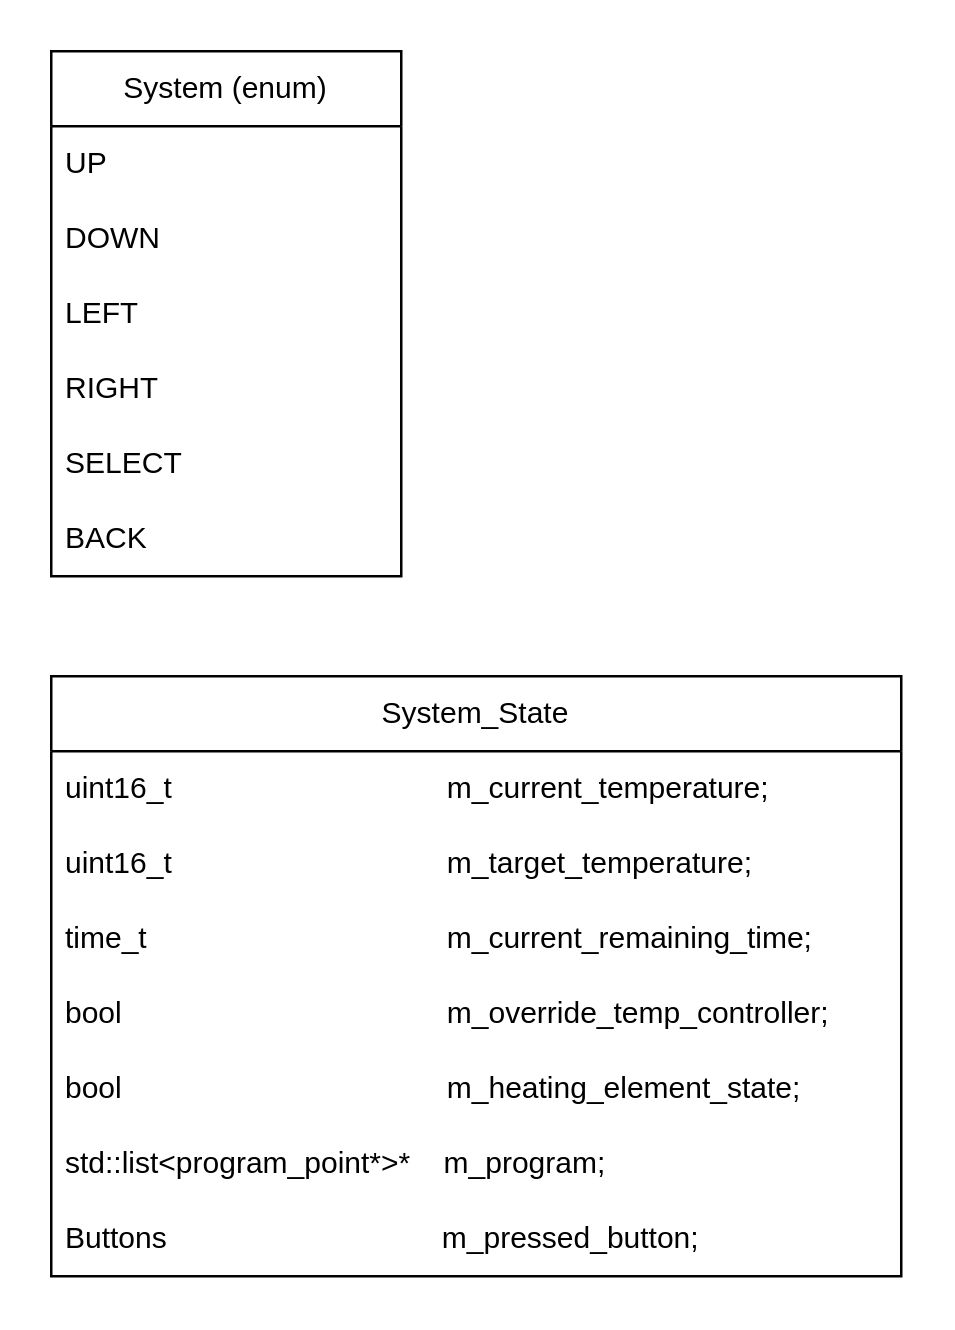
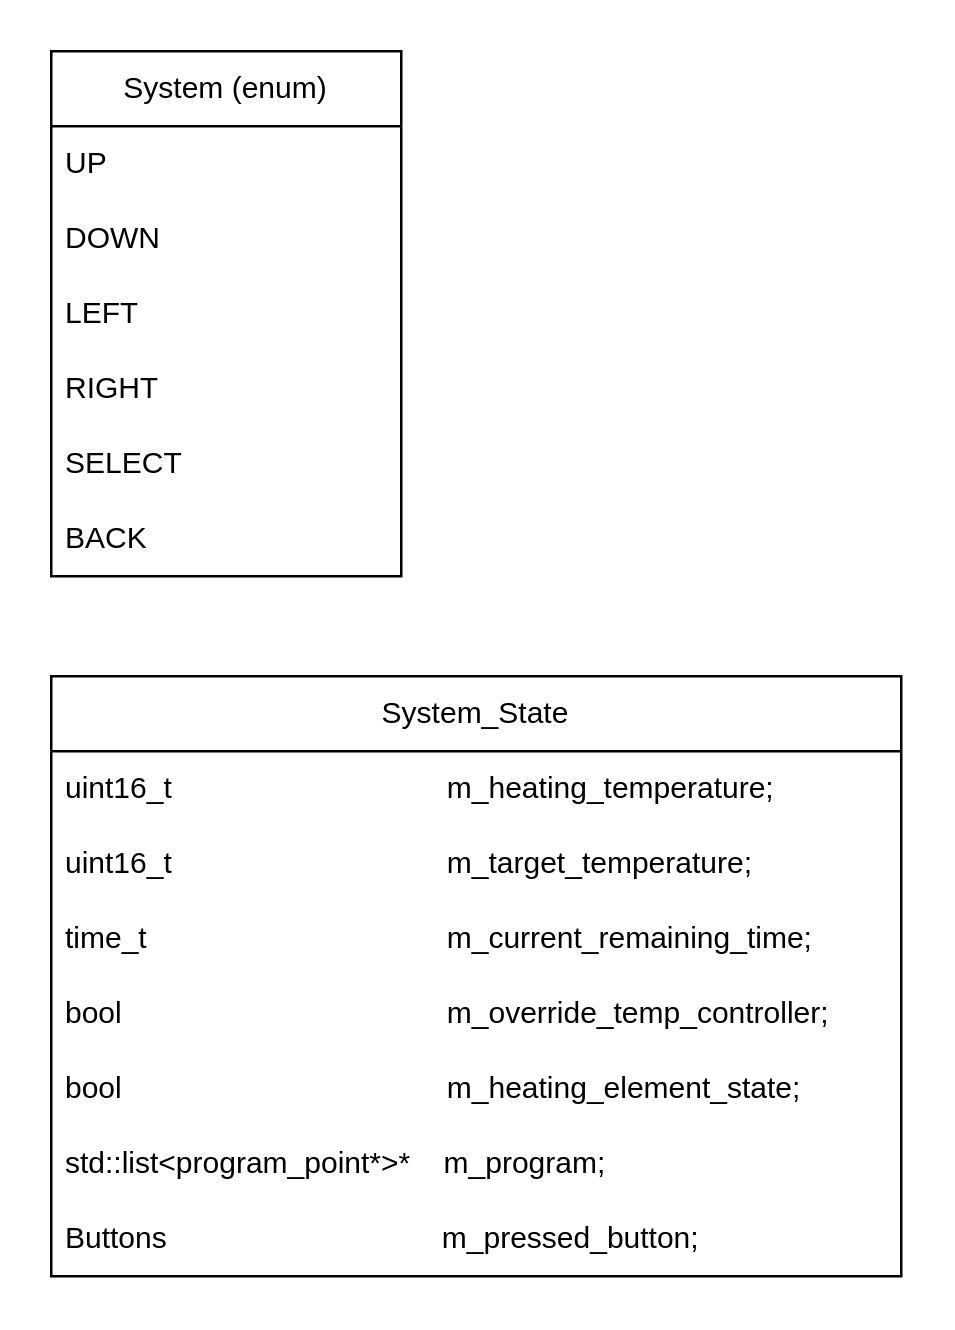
node "uint16_t m_current_temperature;": label "uint16_t m_current_temperature;" -> "uint16_t m_heating_temperature;"
